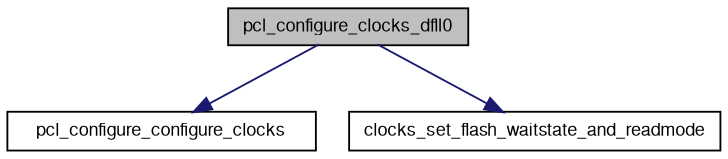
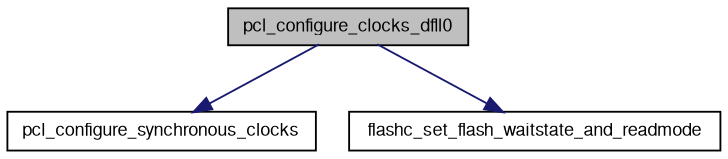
node "pcl_configure_configure_clocks": label "pcl_configure_configure_clocks" -> "pcl_configure_synchronous_clocks"
node "clocks_set_flash_waitstate_and_readmode": label "clocks_set_flash_waitstate_and_readmode" -> "flashc_set_flash_waitstate_and_readmode"
